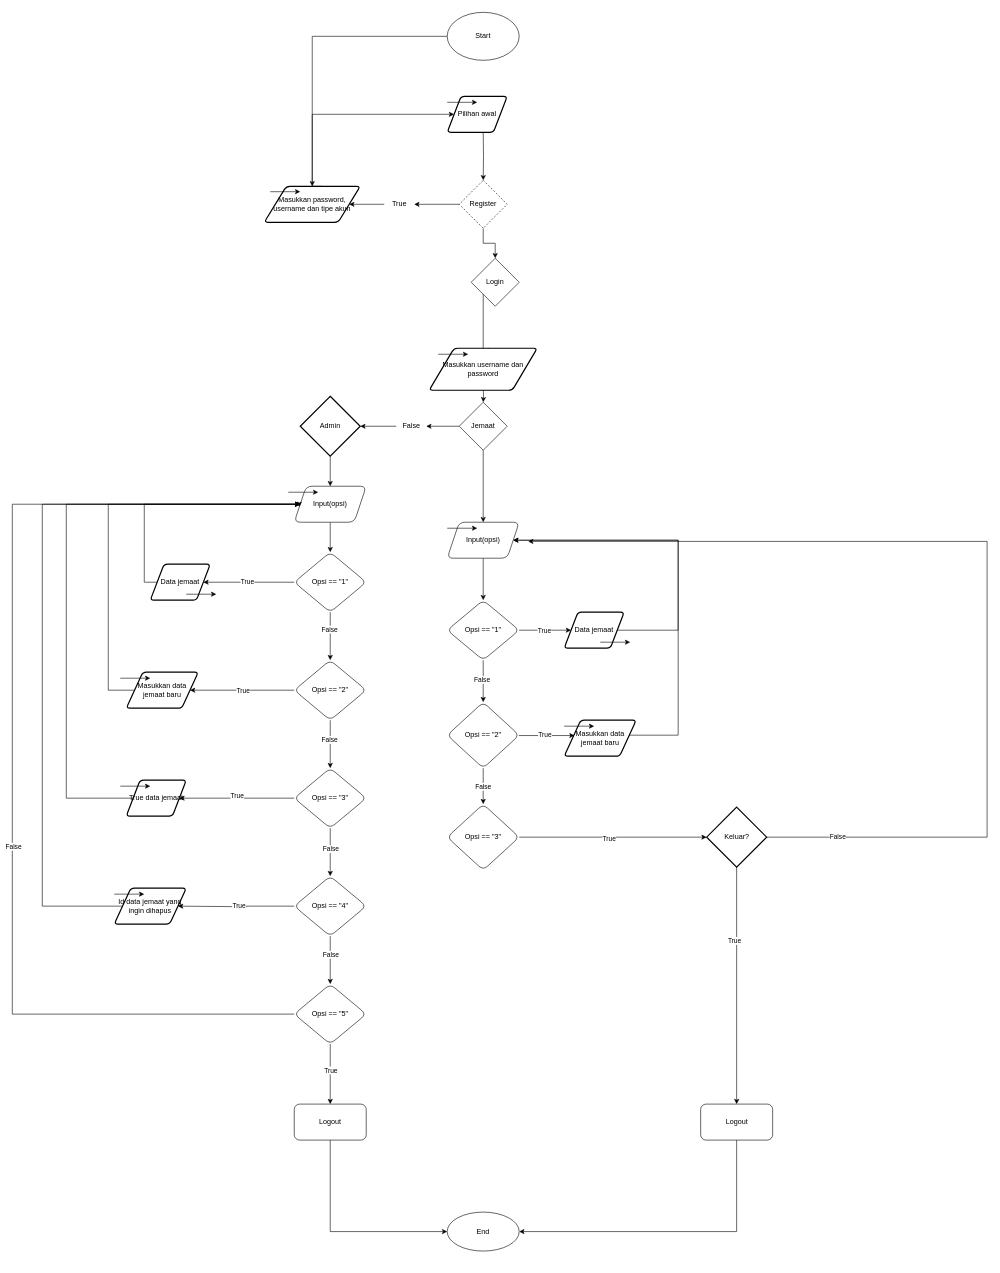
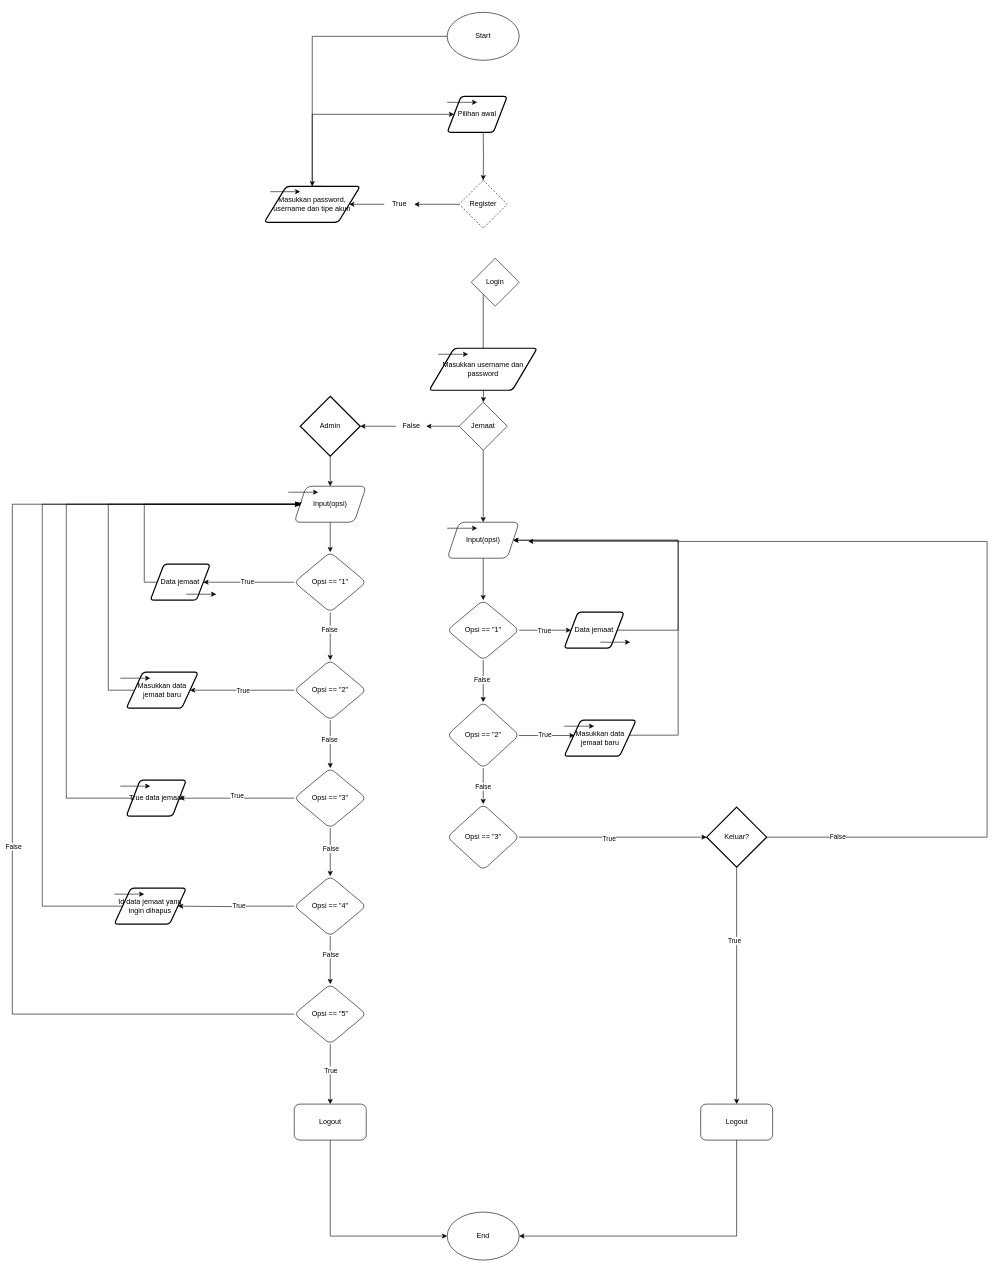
edge "Register" -> "Login": removed
node "End": size 72x39 -> 72x48
